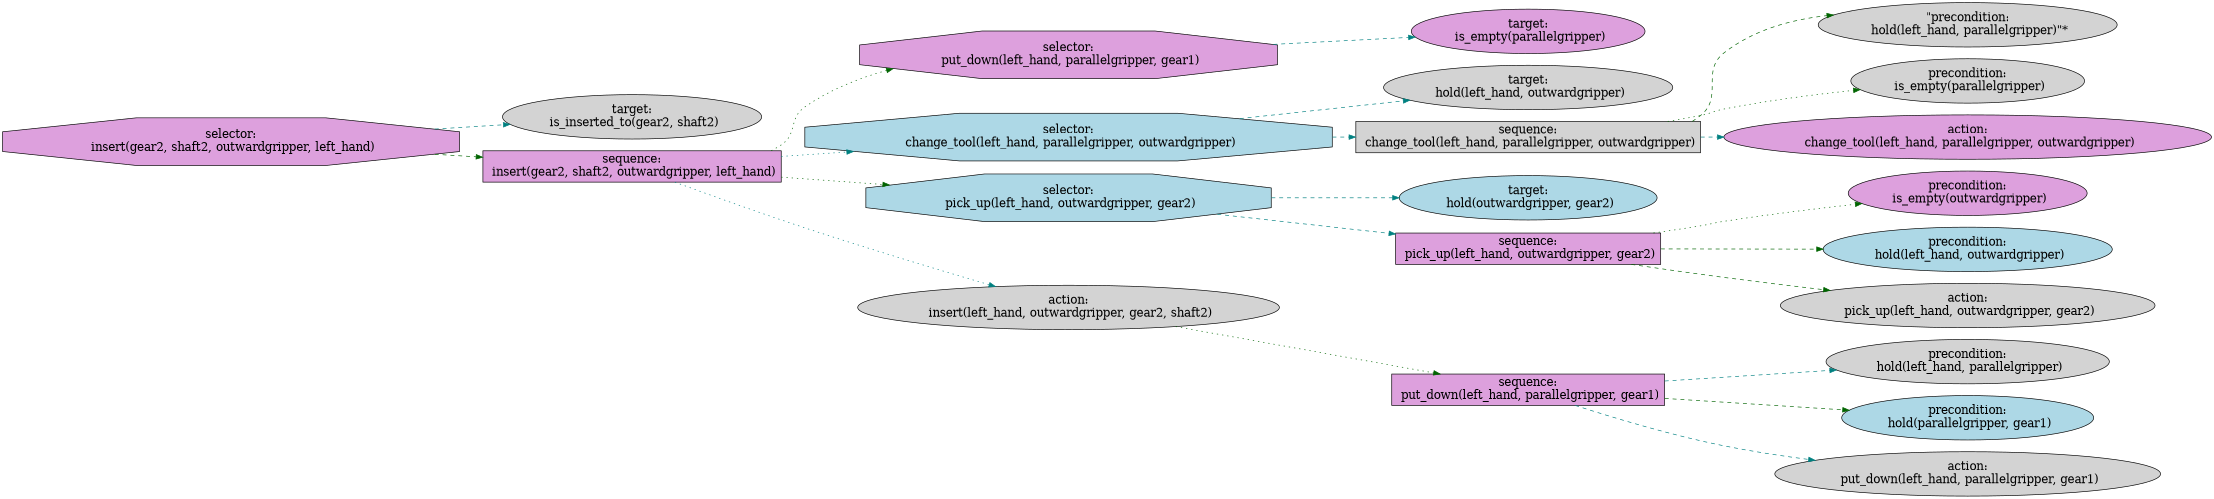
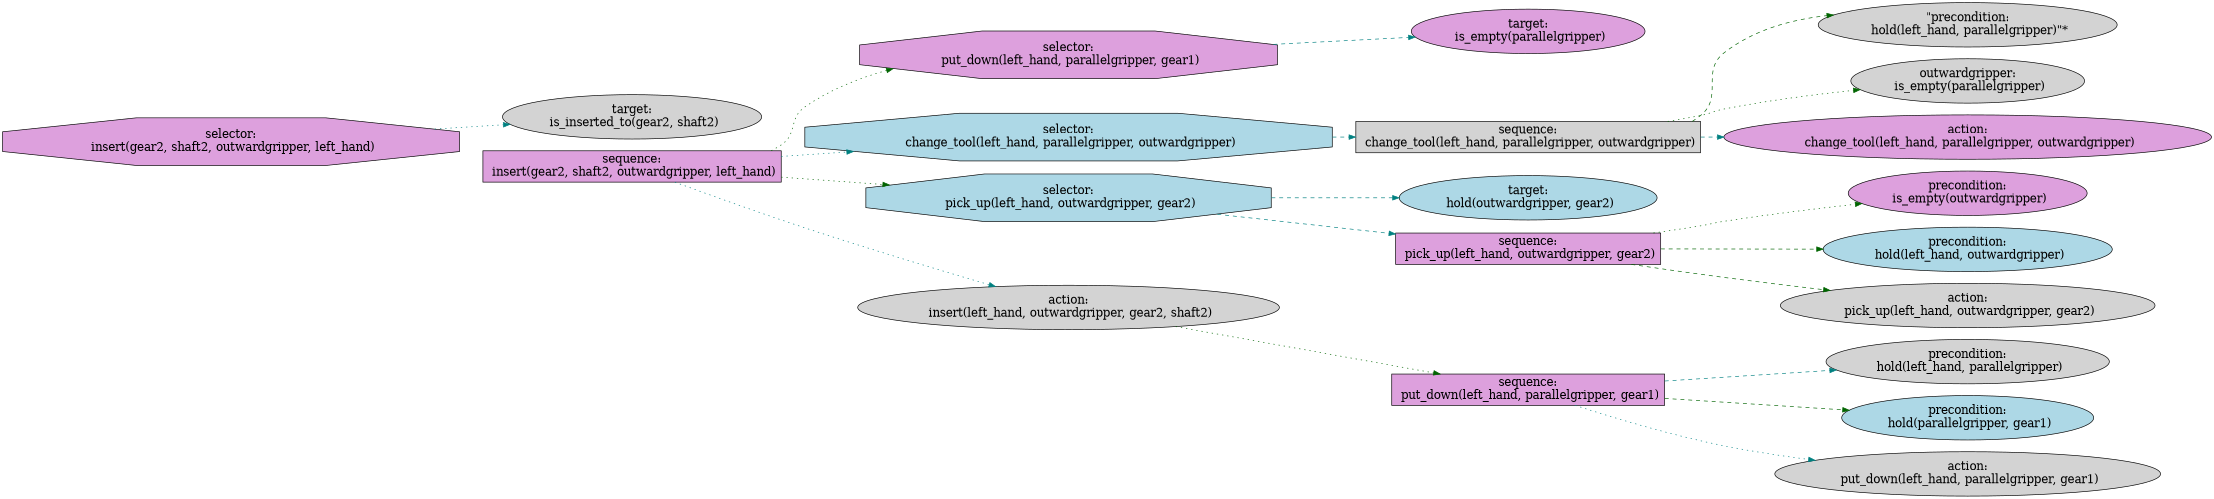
node "precondition: is_empty(parallelgripper)": label "precondition: is_empty(parallelgripper)" -> "outwardgripper: is_empty(parallelgripper)"
node "target: hold(left_hand, outwardgripper)": removed
edge "selector: insert(gear2, shaft2, outwardgripper, left_hand)" -> "target: is_inserted_to(gear2, shaft2)": style dashed -> dotted
edge "selector: insert(gear2, shaft2, outwardgripper, left_hand)" -> "sequence: insert(gear2, shaft2, outwardgripper, left_hand)": removed
edge "sequence: put_down(left_hand, parallelgripper, gear1)" -> "action: put_down(left_hand, parallelgripper, gear1)": style dashed -> dotted
